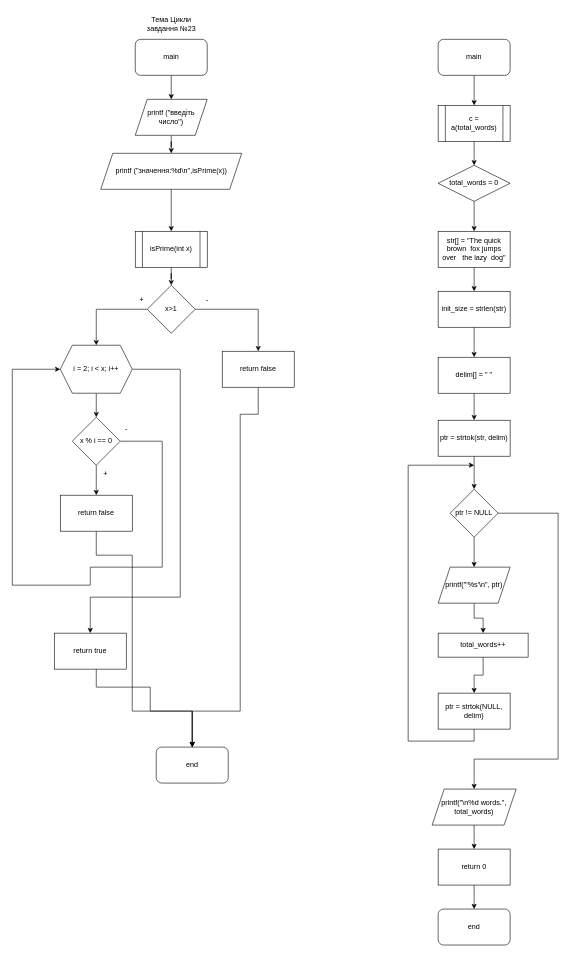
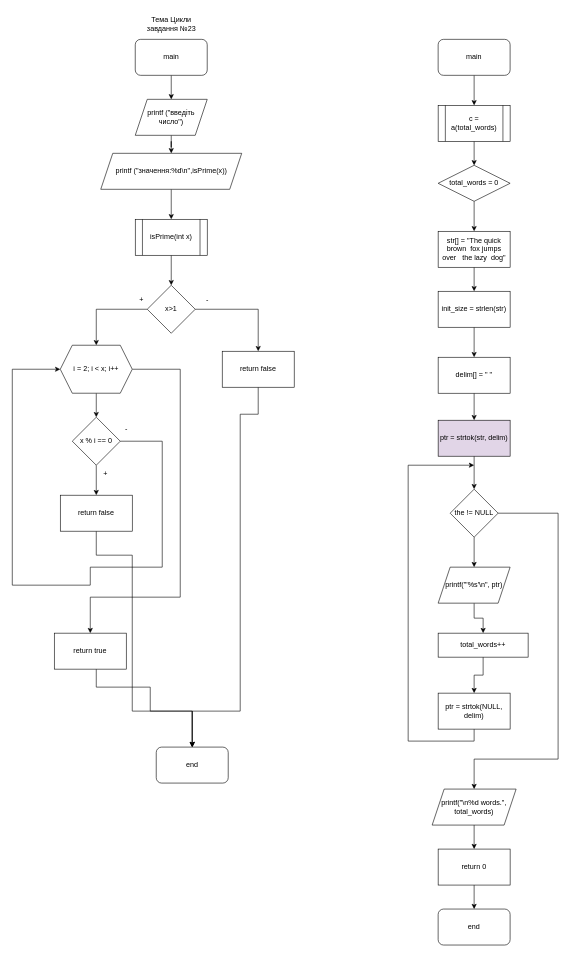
node "isPrime(int x)": moved (171, 249) -> (171, 237)
node "ptr = strtok(str, delim)": fillcolor #ffffff -> #e1d5e7
node "ptr != NULL": label "ptr != NULL" -> "the != NULL"
